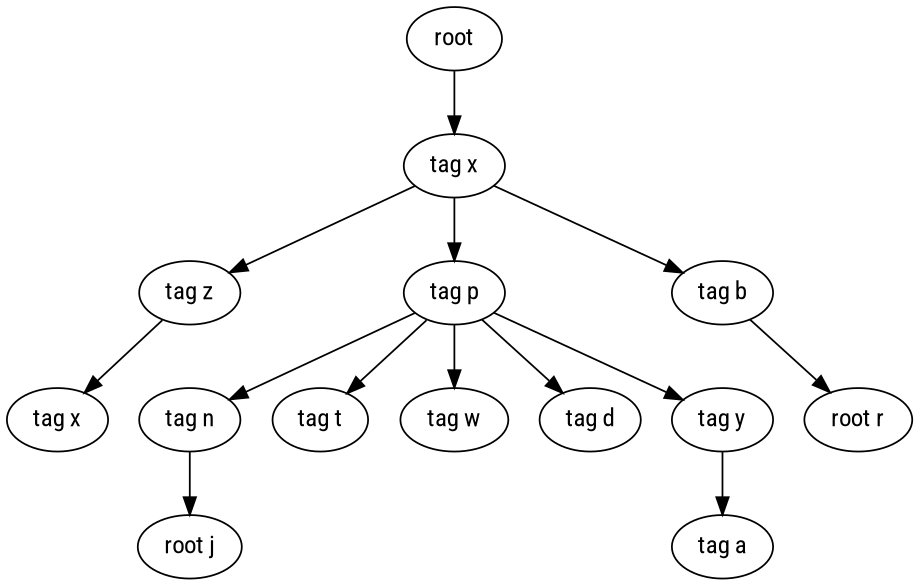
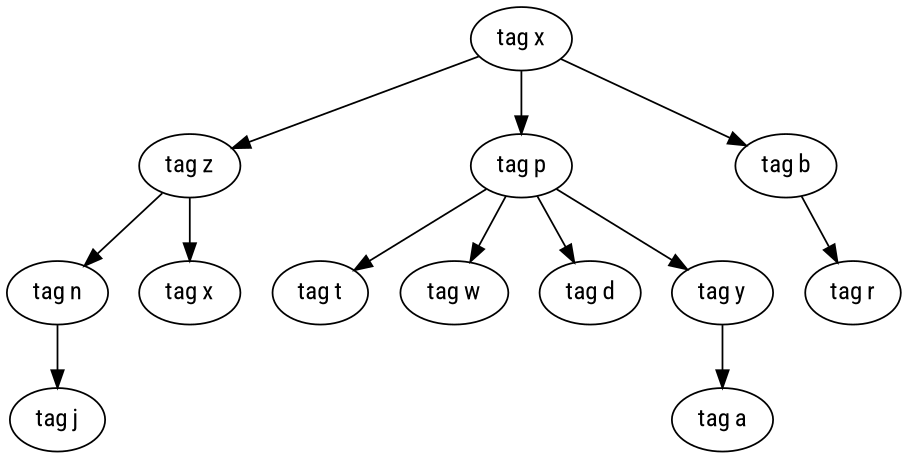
node "root": removed
edge "tag p" -> "tag n": now "tag z" -> "tag n"
node "root r": label "root r" -> "tag r"
node "root j": label "root j" -> "tag j"
